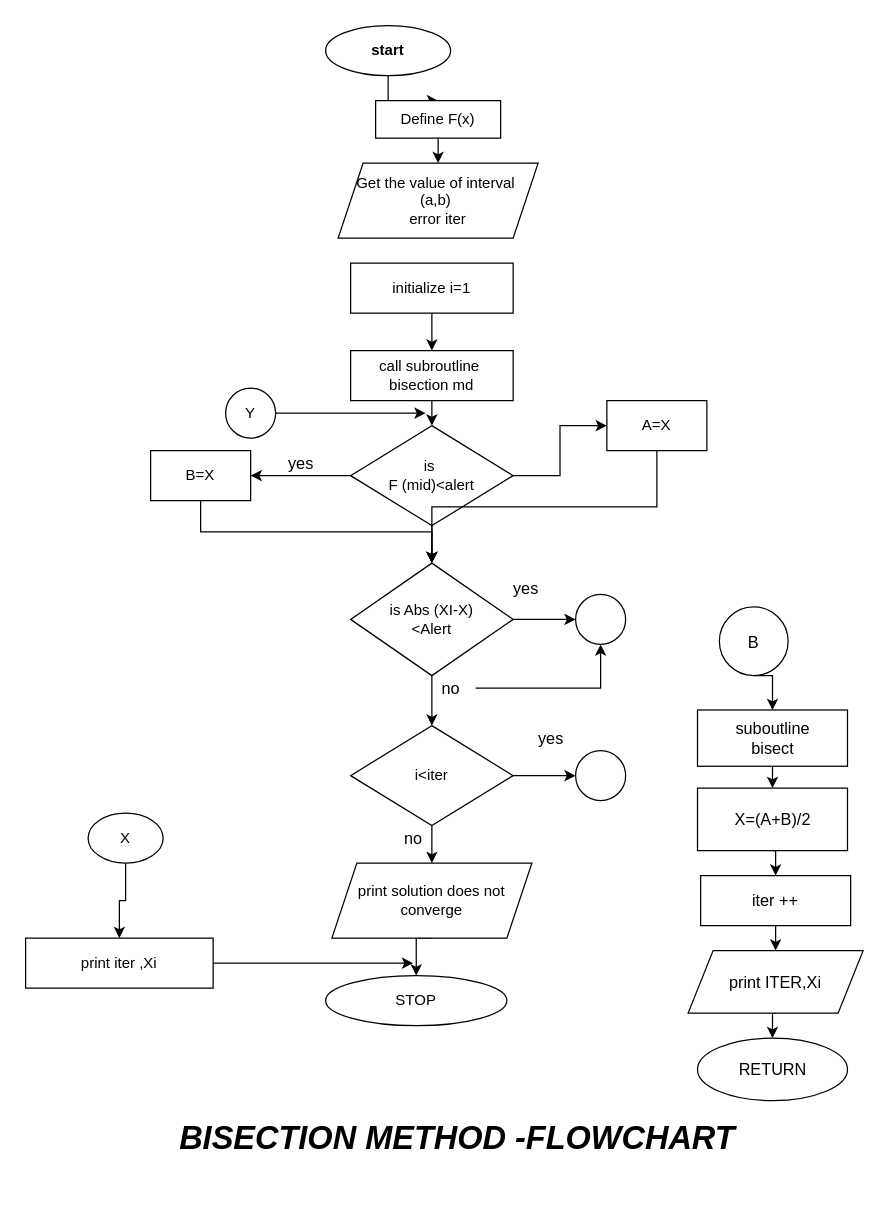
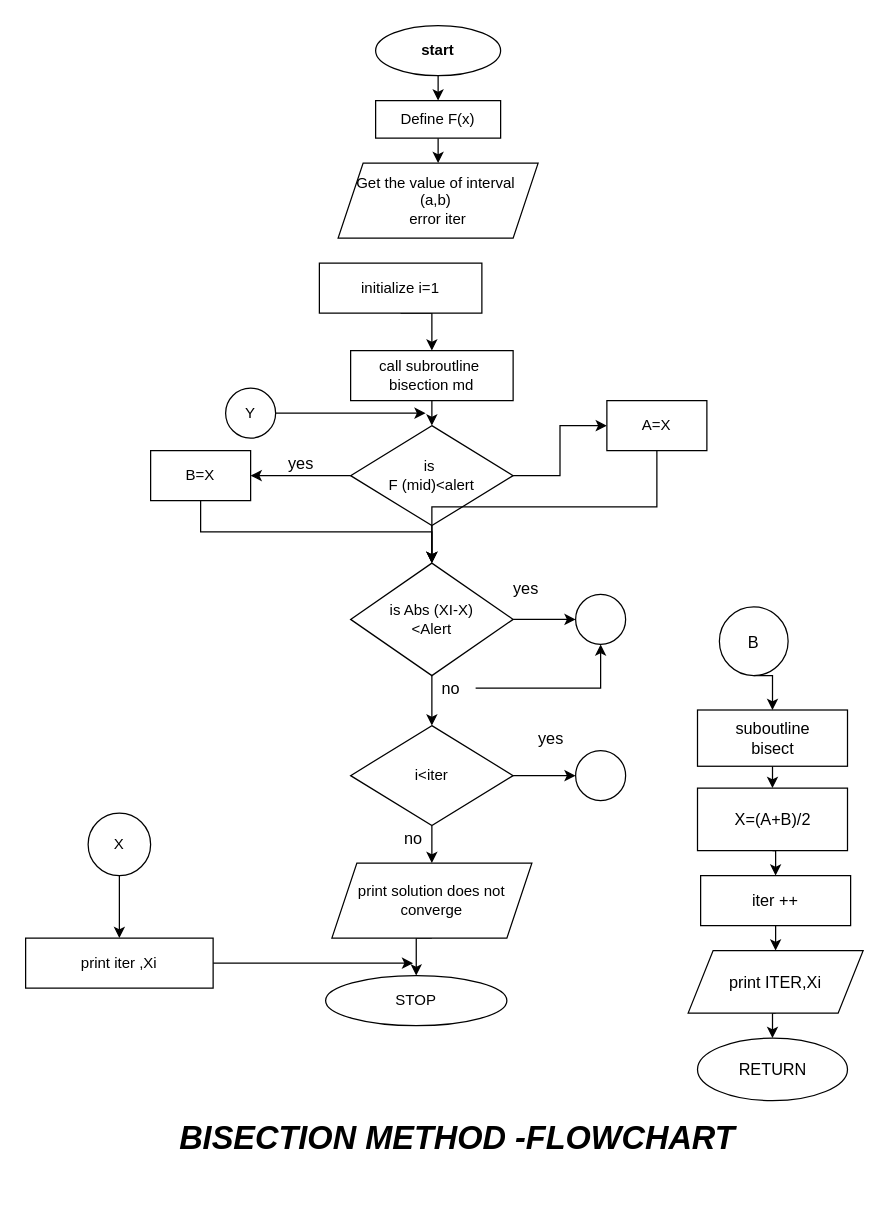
node "start": moved (388, 51) -> (438, 51)
node "initialize i=1": moved (432, 288) -> (401, 288)
node "X": size 75x50 -> 63x63
